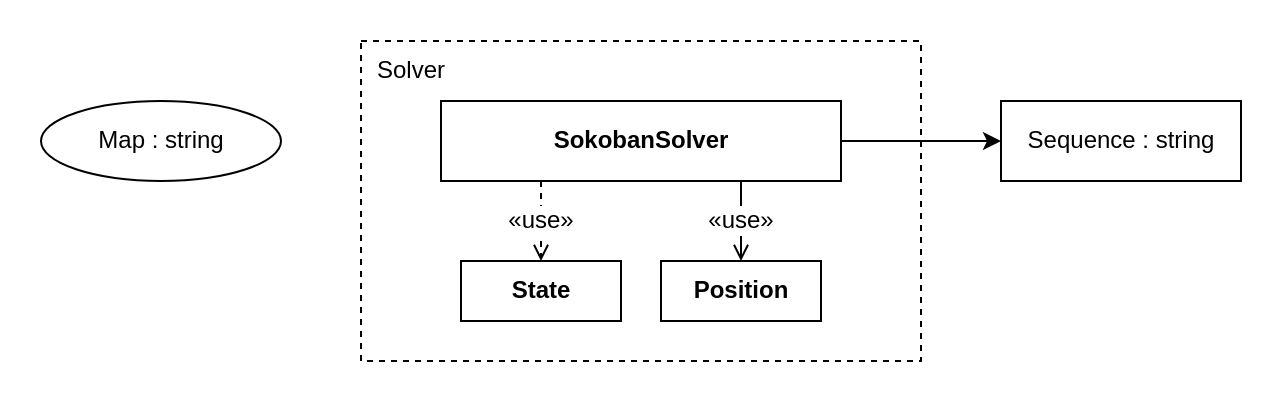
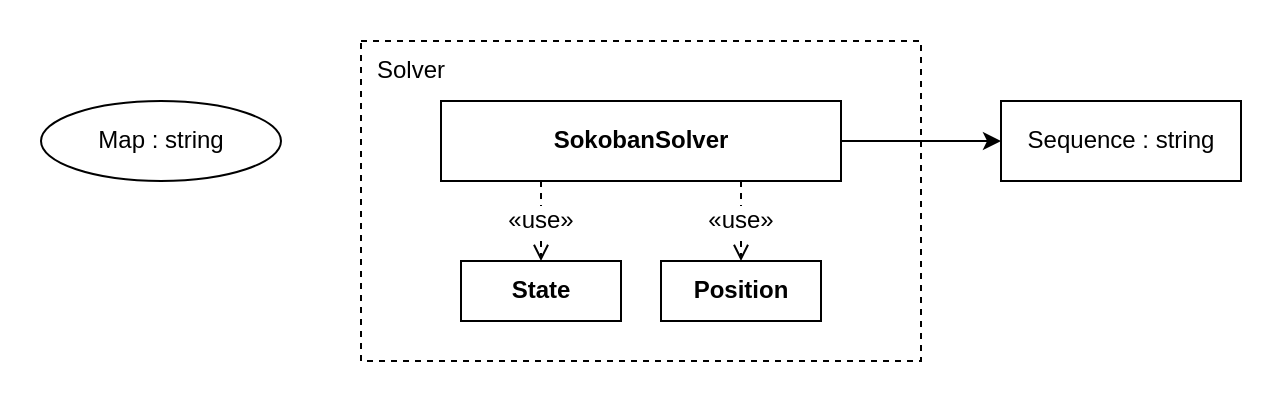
edge "SokobanSolver" -> "Position": style solid -> dashed
